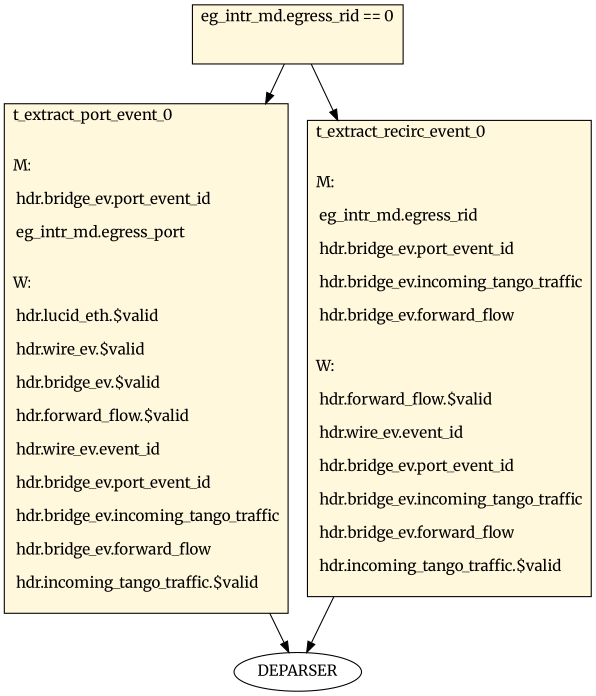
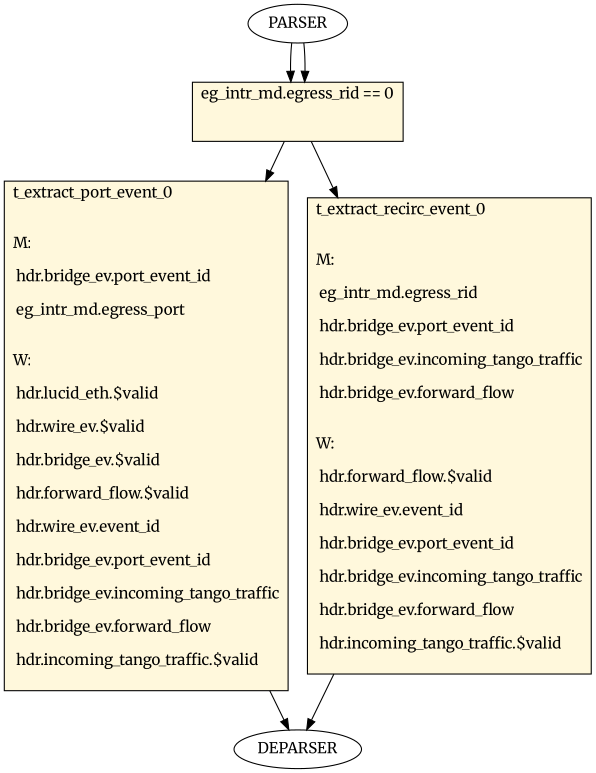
node "PARSER": added
